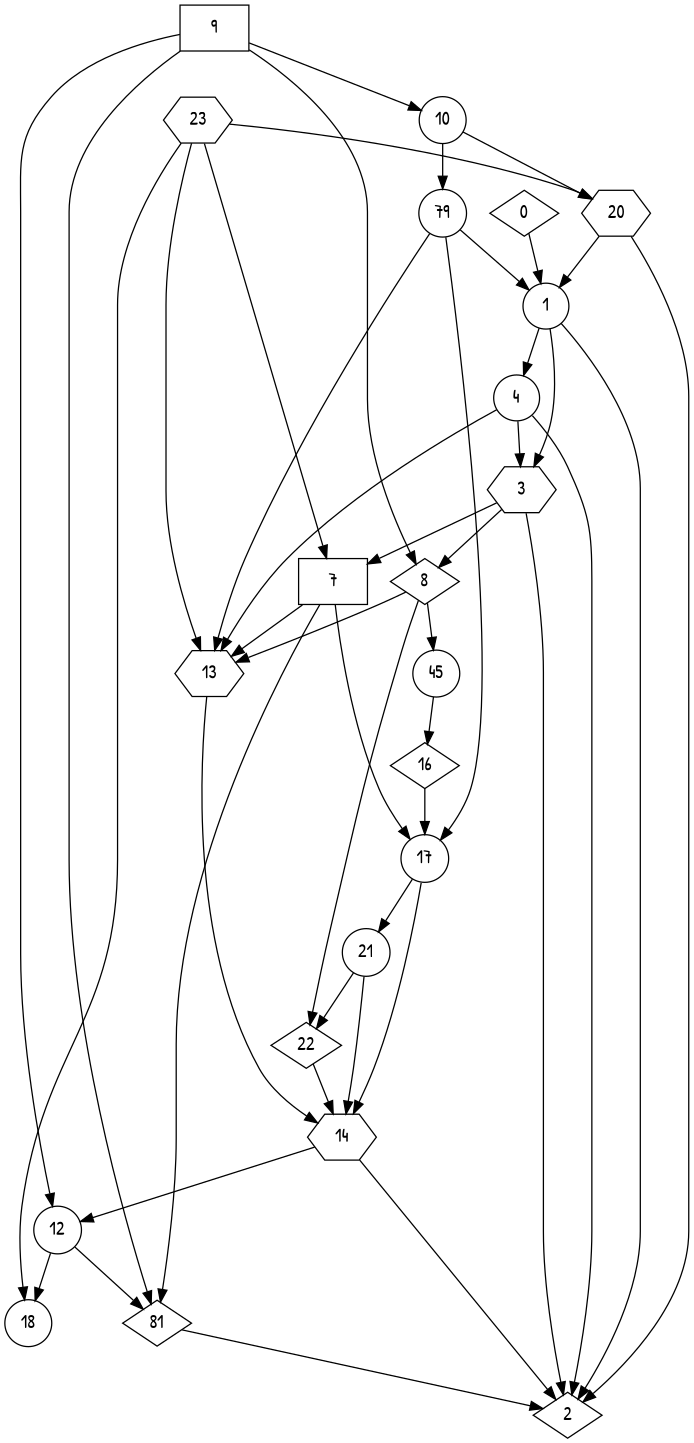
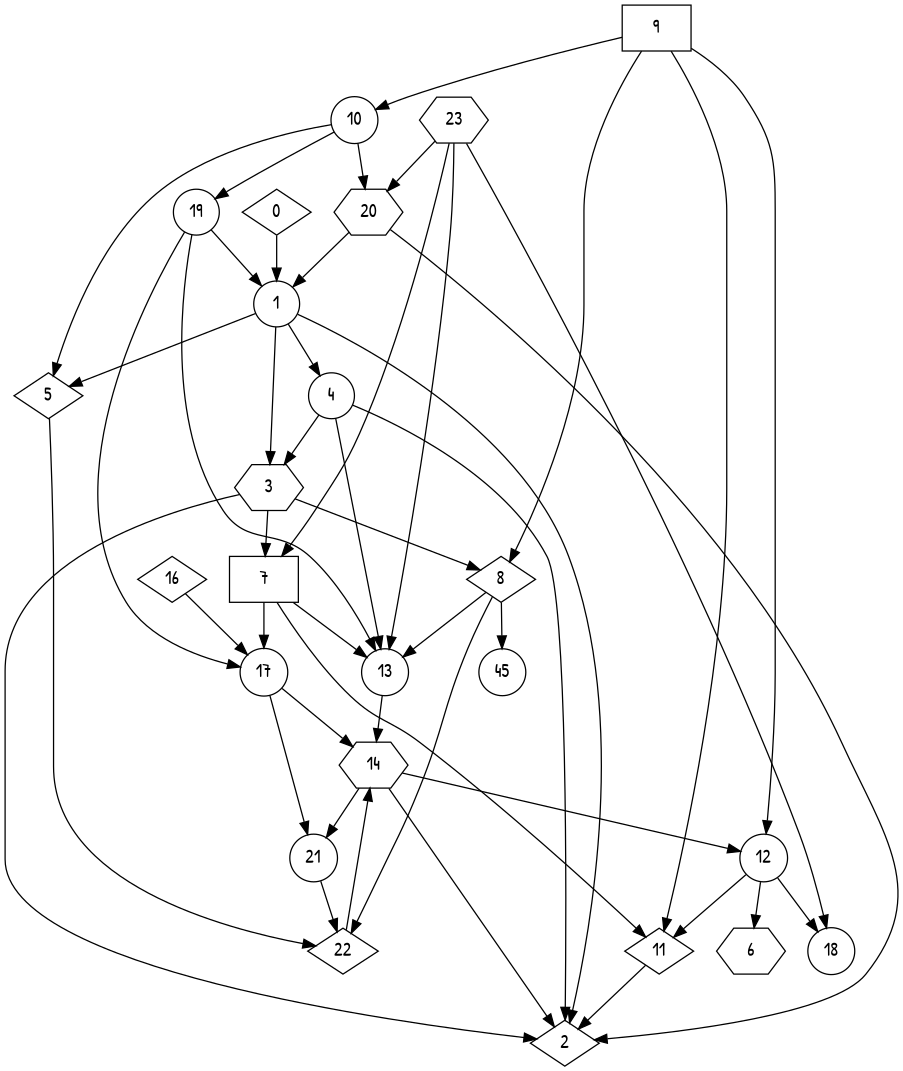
node "79": label "79" -> "19"
node "5": added
node "13": shape hexagon -> circle
edge "45" -> "16": removed
node "6": added
edge "21" -> "14": reversed
node "81": label "81" -> "11"
